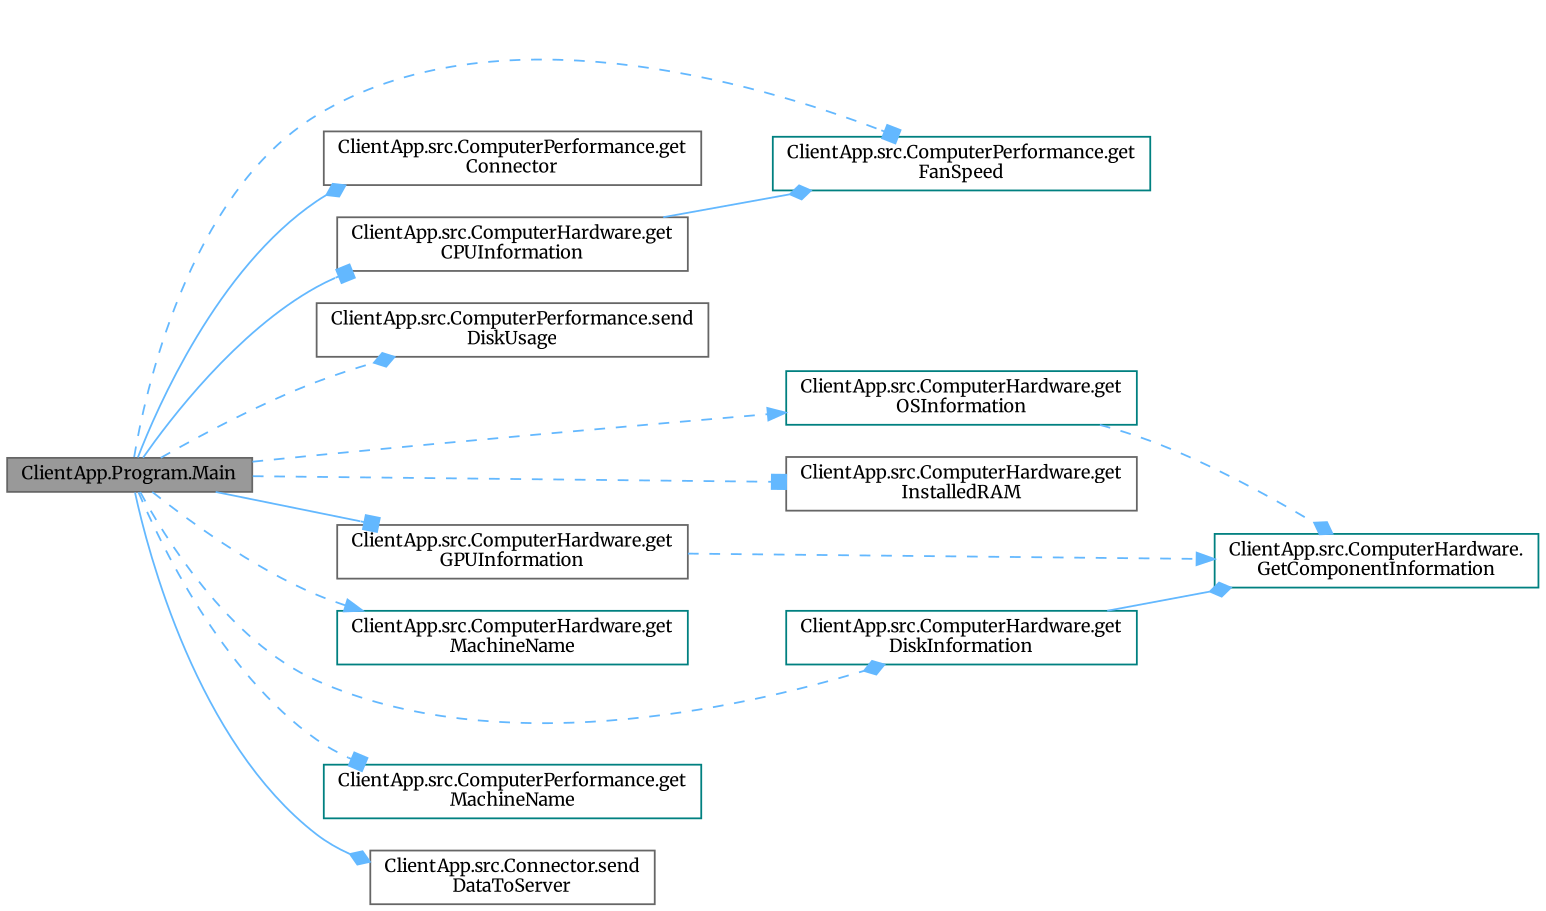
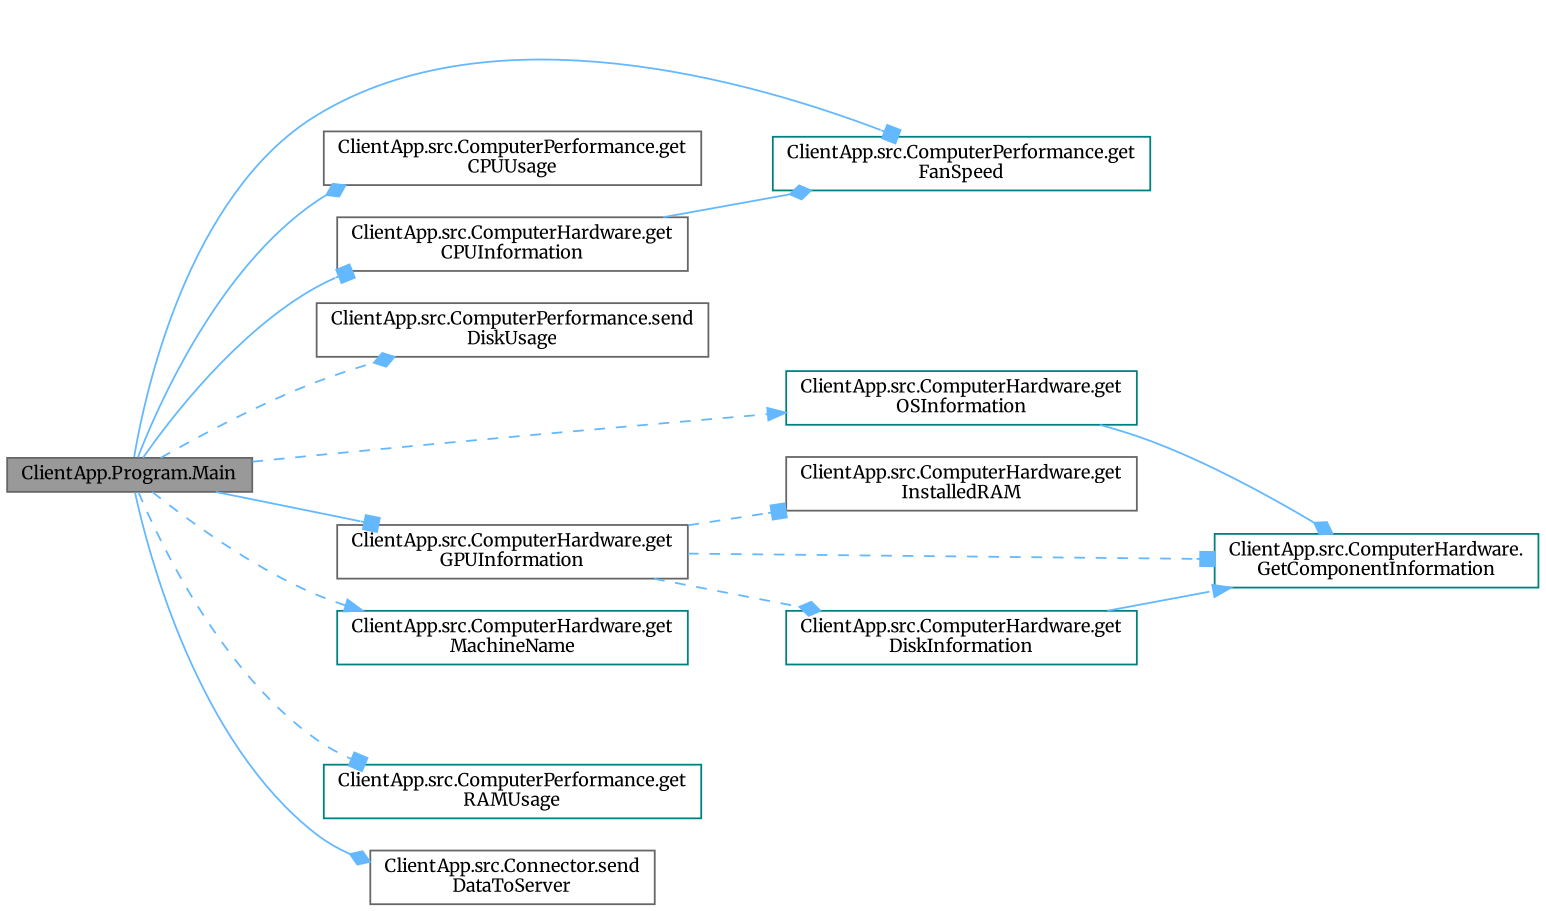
edge "ClientApp.Program.Main" -> "ClientApp.src.ComputerPerformance.get FanSpeed": style dashed -> solid
node "ClientApp.src.ComputerPerformance.get Connector": label "ClientApp.src.ComputerPerformance.get Connector" -> "ClientApp.src.ComputerPerformance.get CPUUsage"
edge "ClientApp.src.ComputerHardware.get OSInformation" -> "ClientApp.src.ComputerHardware. GetComponentInformation": style dashed -> solid
edge "ClientApp.Program.Main" -> "ClientApp.src.ComputerHardware.get InstalledRAM": now "ClientApp.src.ComputerHardware.get GPUInformation" -> "ClientApp.src.ComputerHardware.get InstalledRAM"
edge "ClientApp.src.ComputerHardware.get GPUInformation" -> "ClientApp.src.ComputerHardware. GetComponentInformation": arrowhead normal -> box
edge "ClientApp.src.ComputerHardware.get DiskInformation" -> "ClientApp.src.ComputerHardware. GetComponentInformation": arrowhead diamond -> normal
edge "ClientApp.Program.Main" -> "ClientApp.src.ComputerHardware.get DiskInformation": now "ClientApp.src.ComputerHardware.get GPUInformation" -> "ClientApp.src.ComputerHardware.get DiskInformation"
node "ClientApp.src.ComputerPerformance.get MachineName": label "ClientApp.src.ComputerPerformance.get MachineName" -> "ClientApp.src.ComputerPerformance.get RAMUsage"
